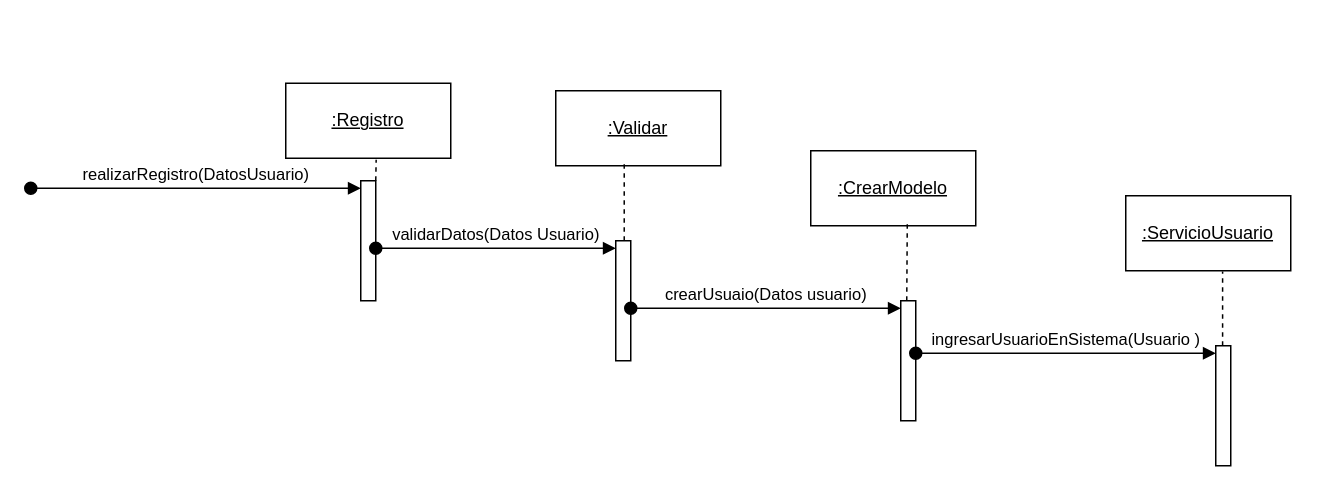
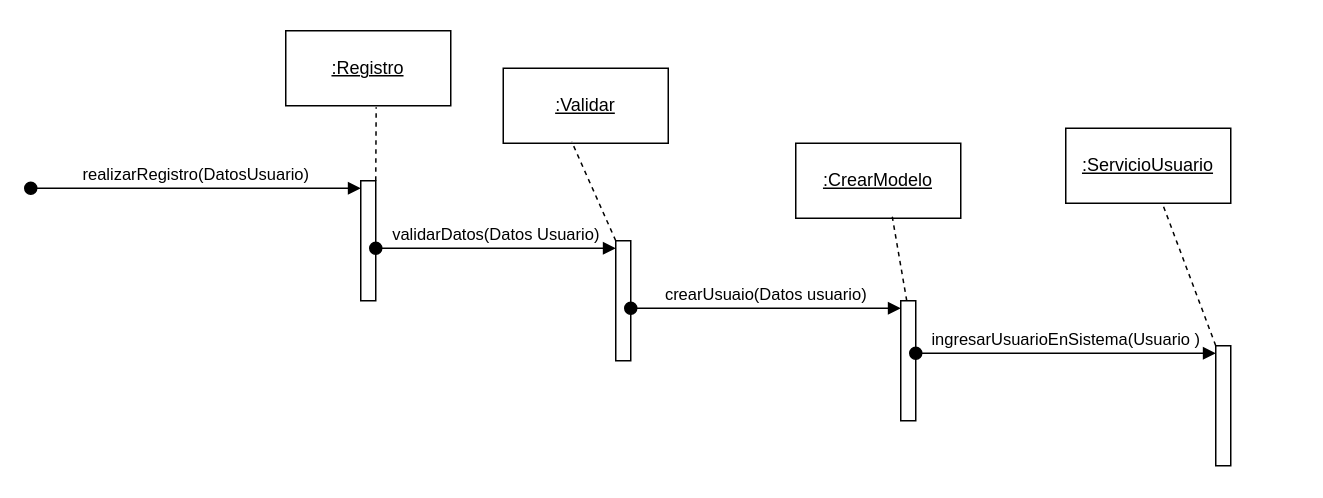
node ":Registro": moved (368, 121) -> (368, 68)
node ":Validar": moved (638, 128) -> (586, 106)
node ":CrearModelo": moved (893, 188) -> (878, 181)
node ":ServicioUsuario": moved (1208, 233) -> (1148, 166)
